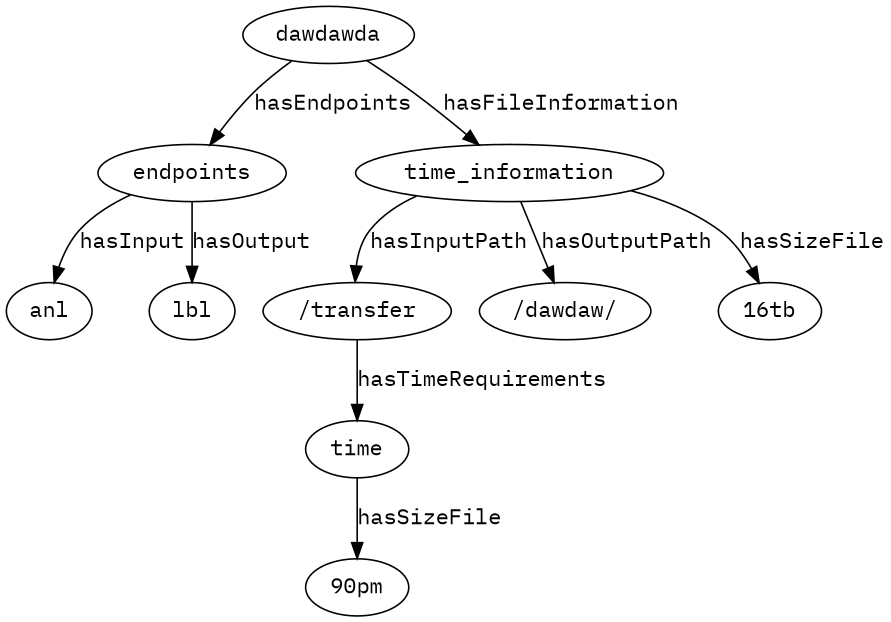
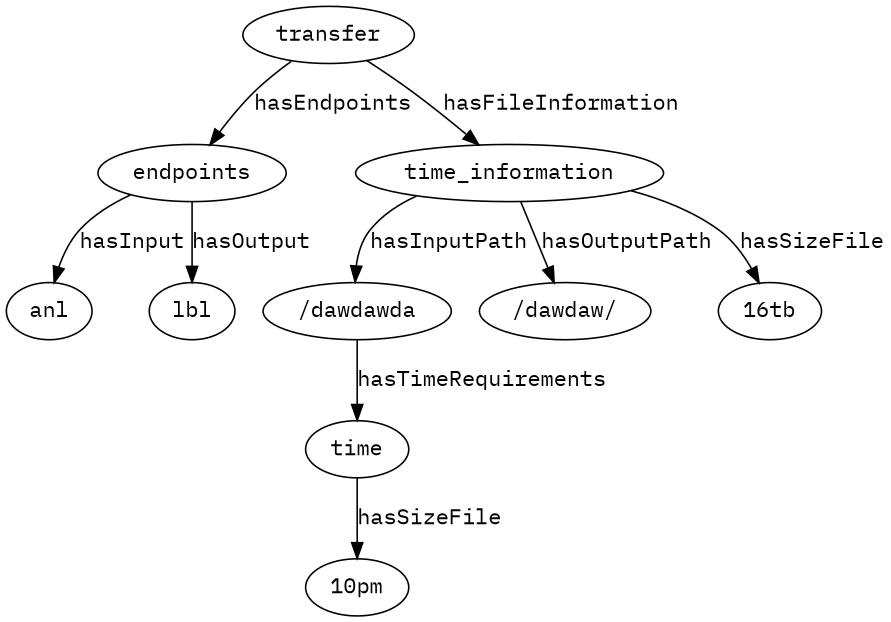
node "dawdawda": label "dawdawda" -> "transfer"
node "/transfer": label "/transfer" -> "/dawdawda"
node "90pm": label "90pm" -> "10pm"
